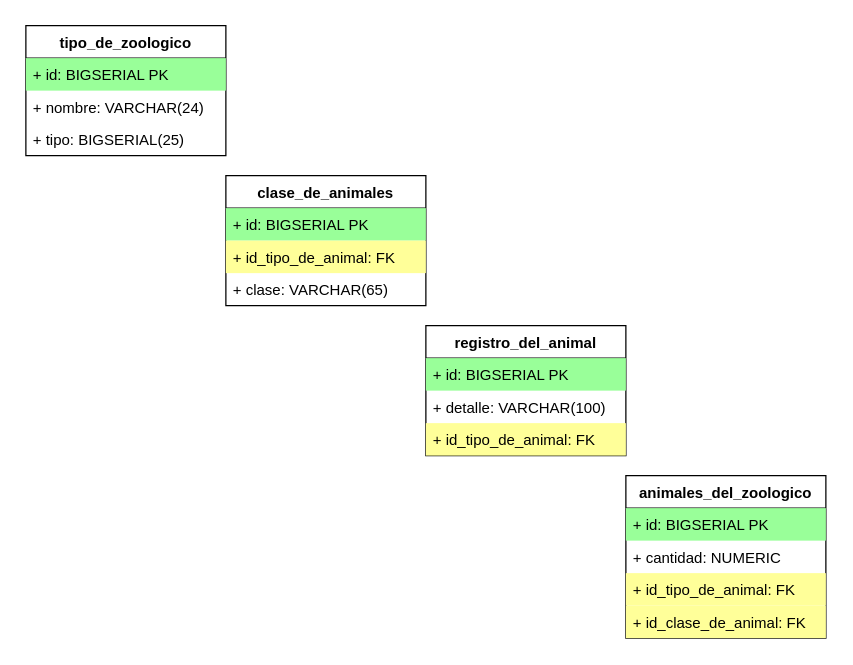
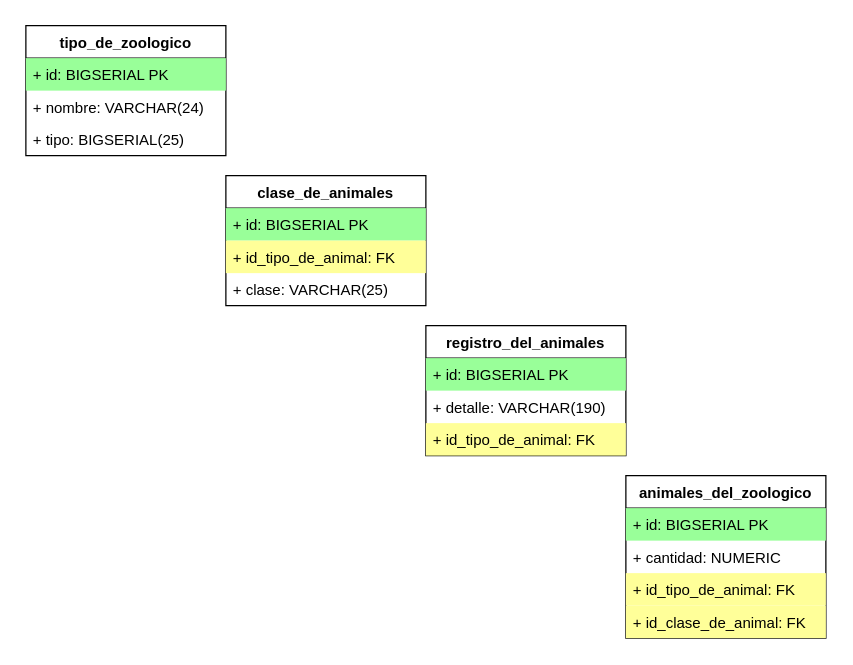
node "+ clase: VARCHAR(65)": label "+ clase: VARCHAR(65)" -> "+ clase: VARCHAR(25)"
node "registro_del_animal": label "registro_del_animal" -> "registro_del_animales"
node "+ detalle: VARCHAR(100)": label "+ detalle: VARCHAR(100)" -> "+ detalle: VARCHAR(190)"
